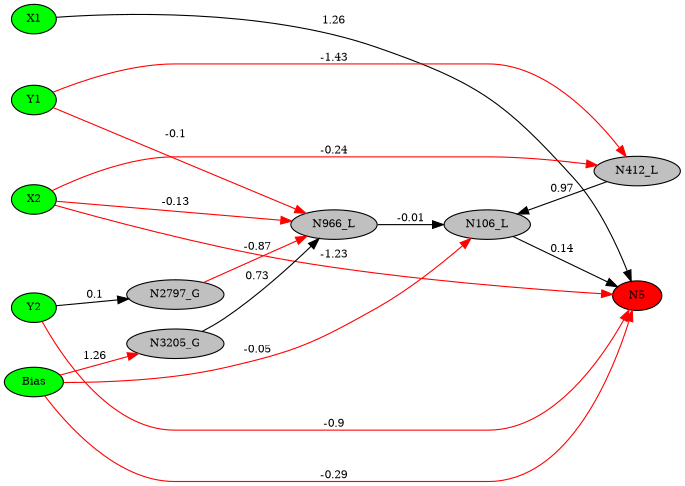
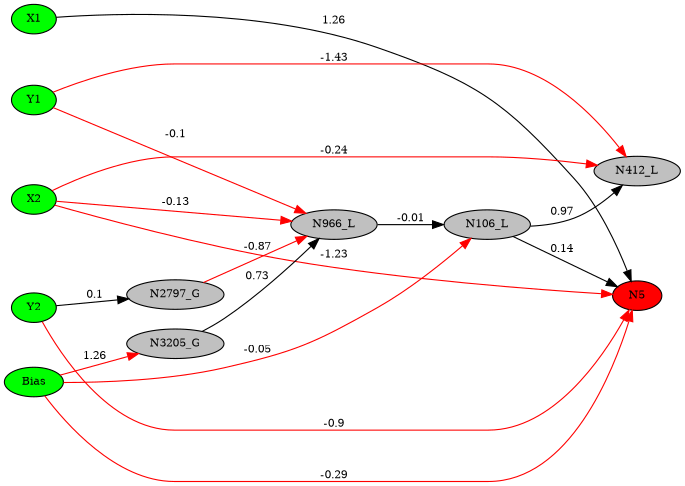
edge "N412_L" -> "N106_L": reversed
